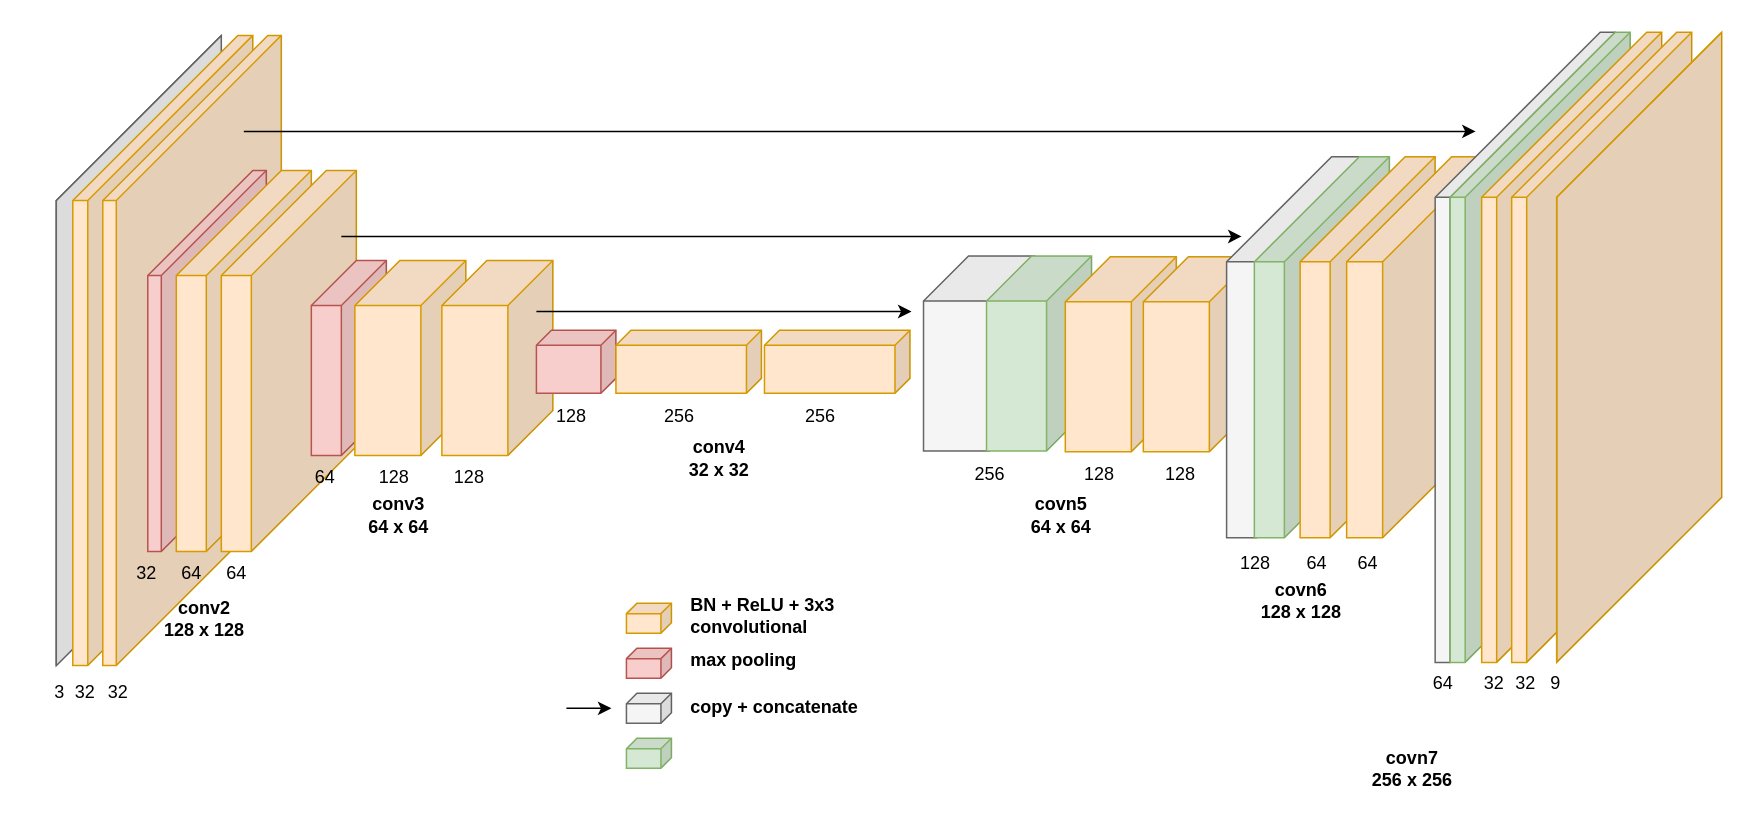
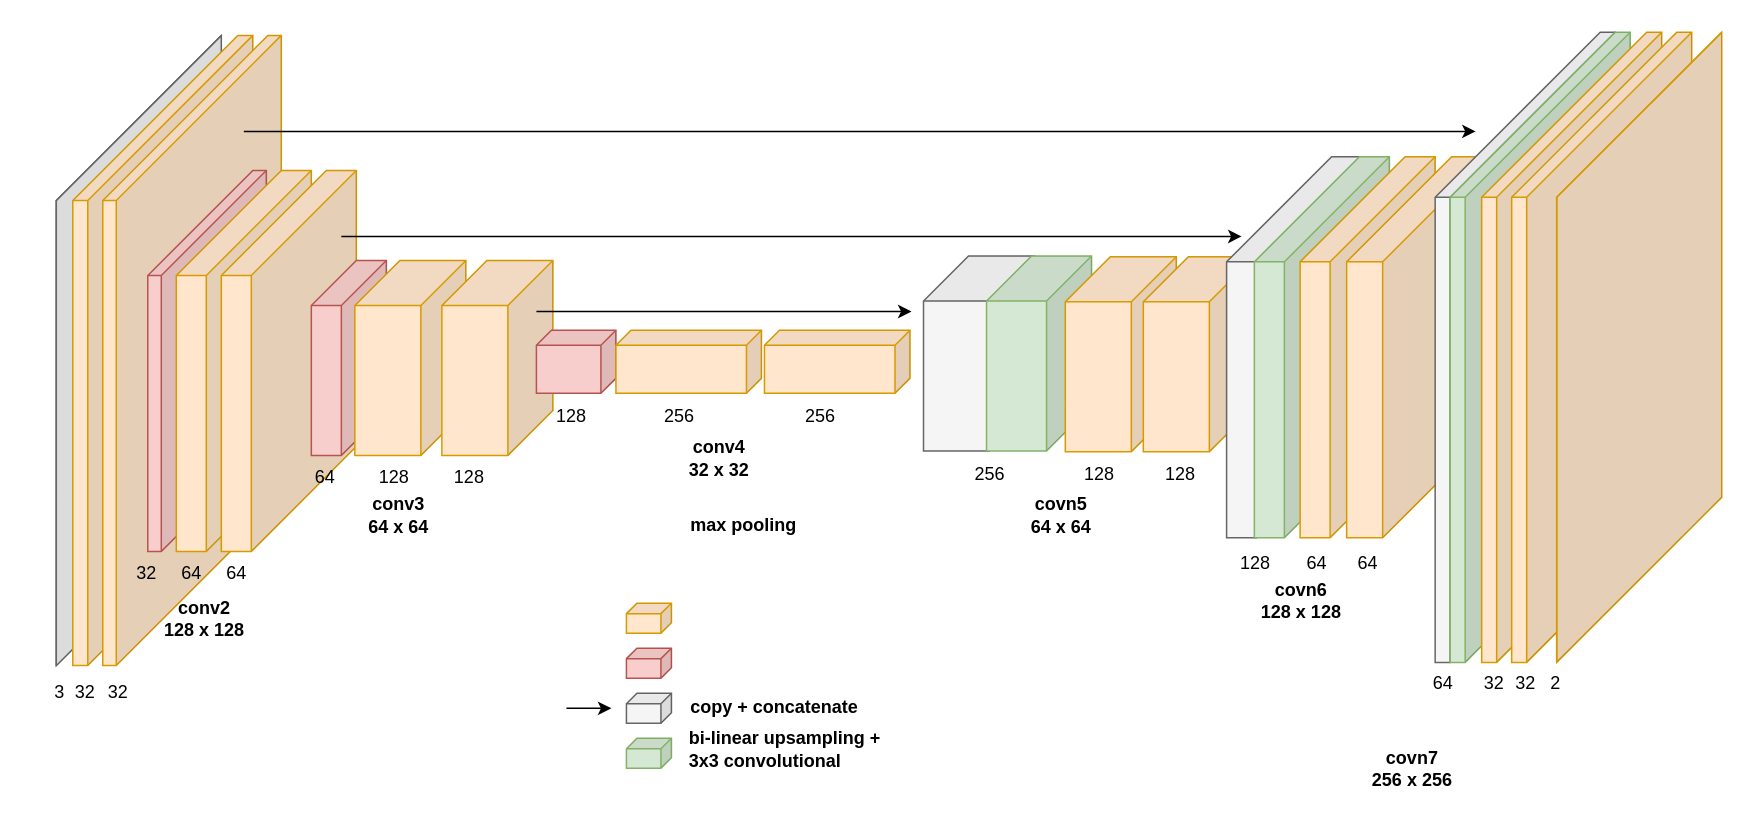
node "BN + ReLU + 3x3 convolutional": removed
node "max pooling": moved (791, 661) -> (791, 526)
node "9": label "9" -> "2"
node "bi-linear upsampling + 3x3 convolutional": added
